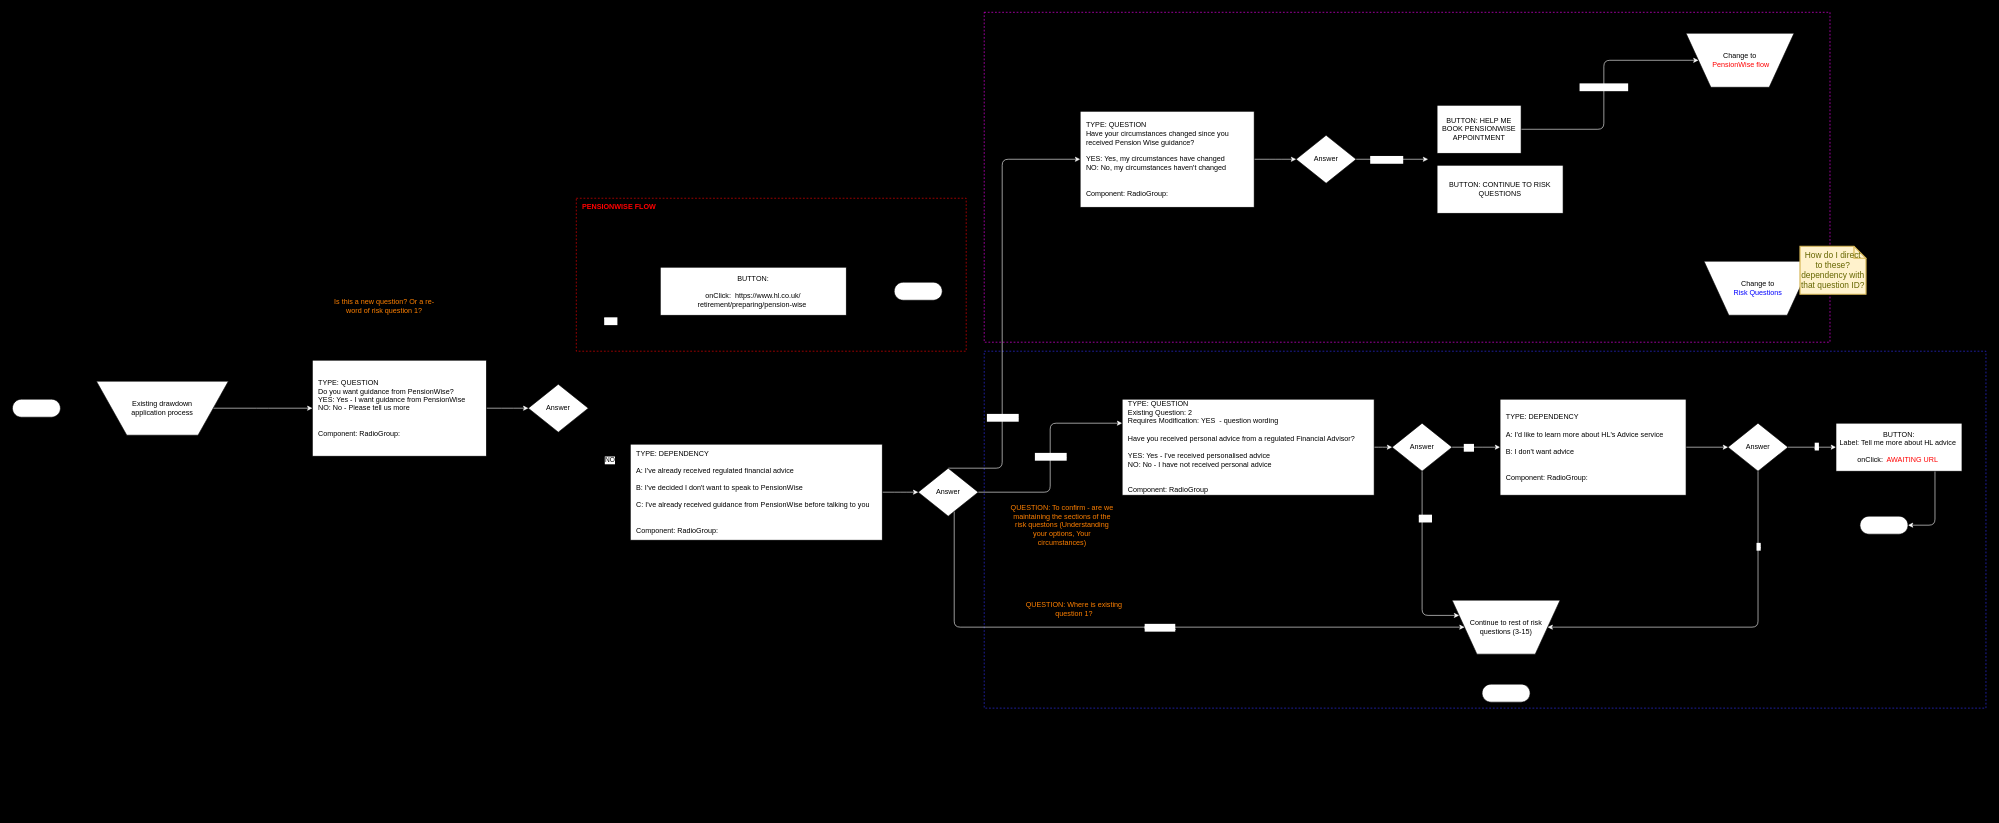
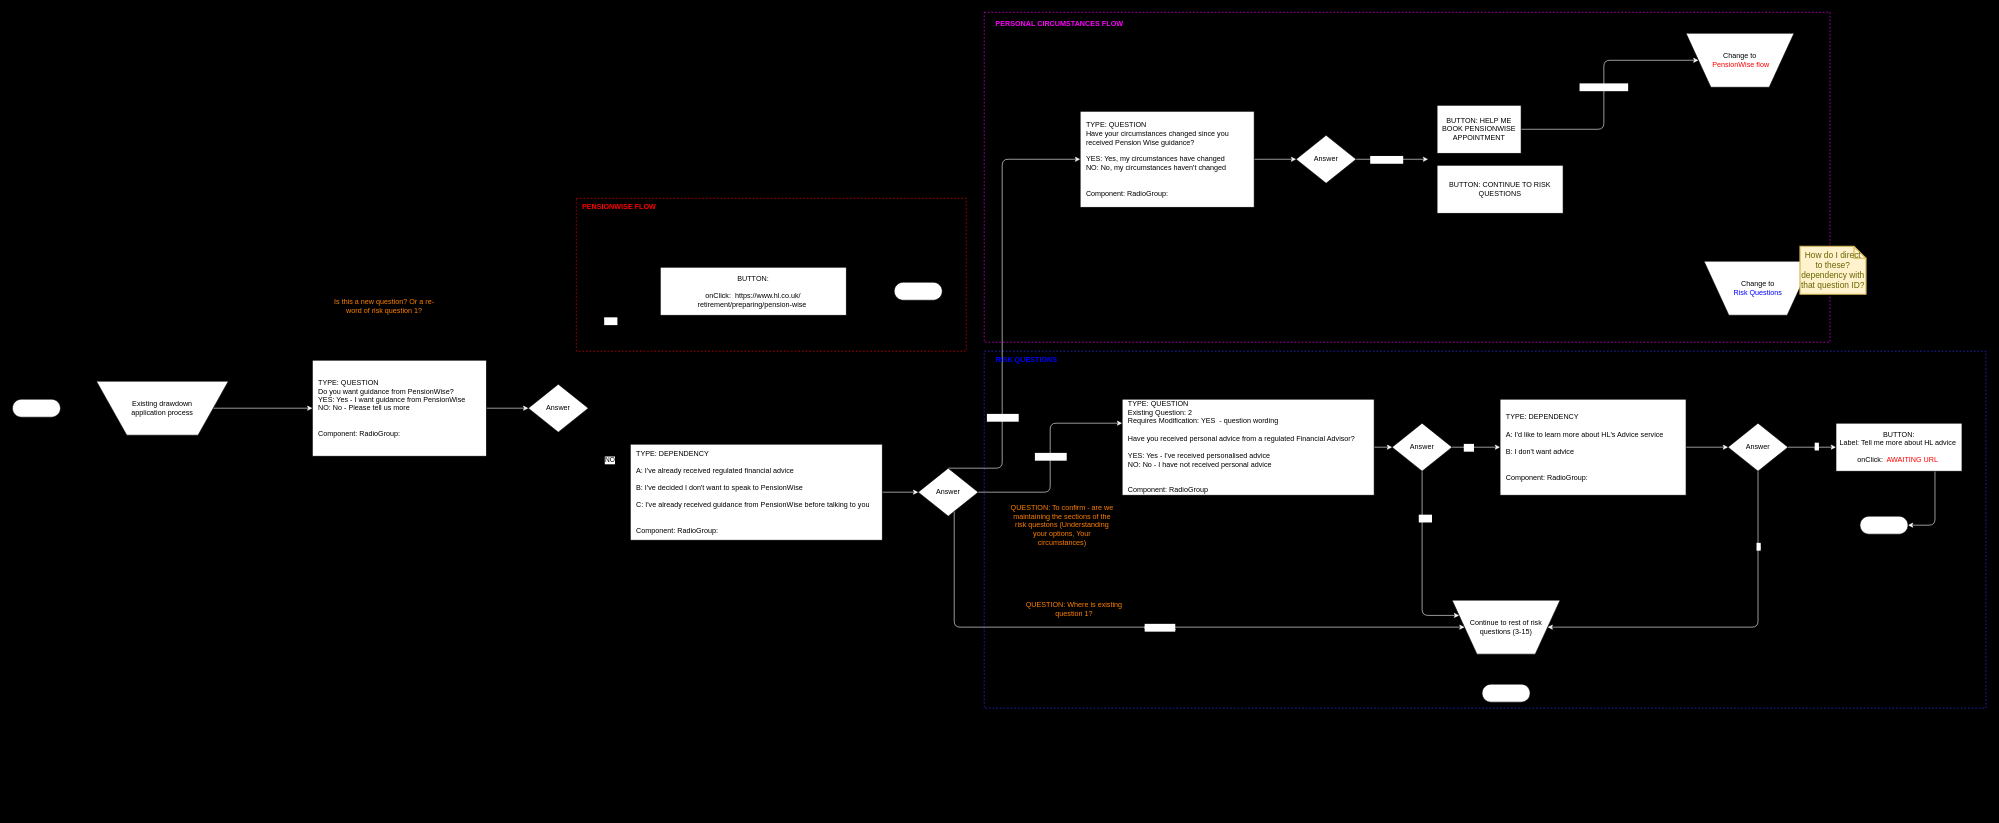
node "PERSONAL CIRCUMSTANCES FLOW": added
node "RISK QUESTIONS": added
